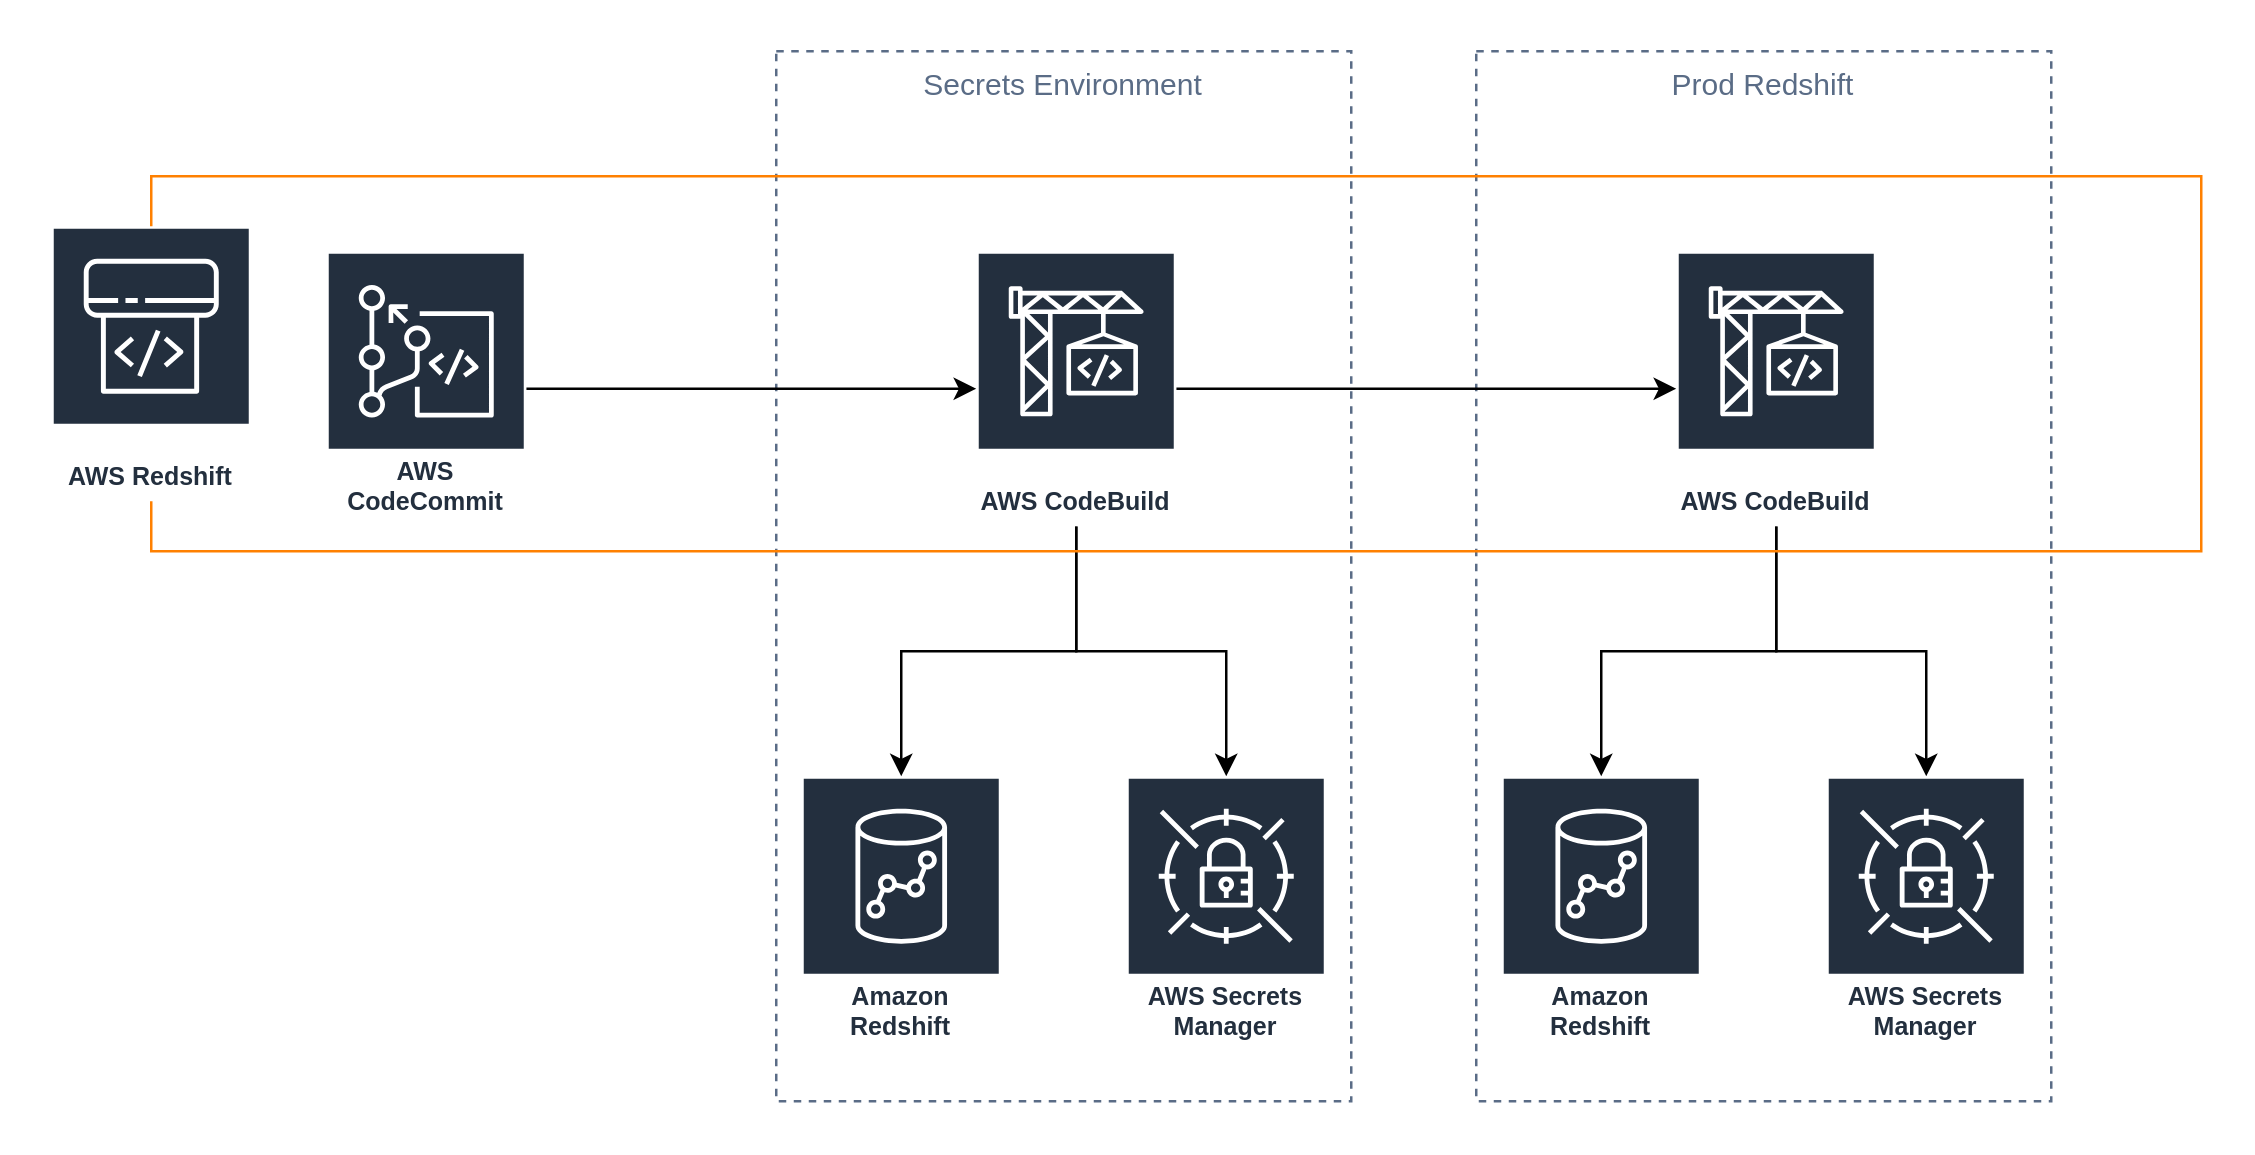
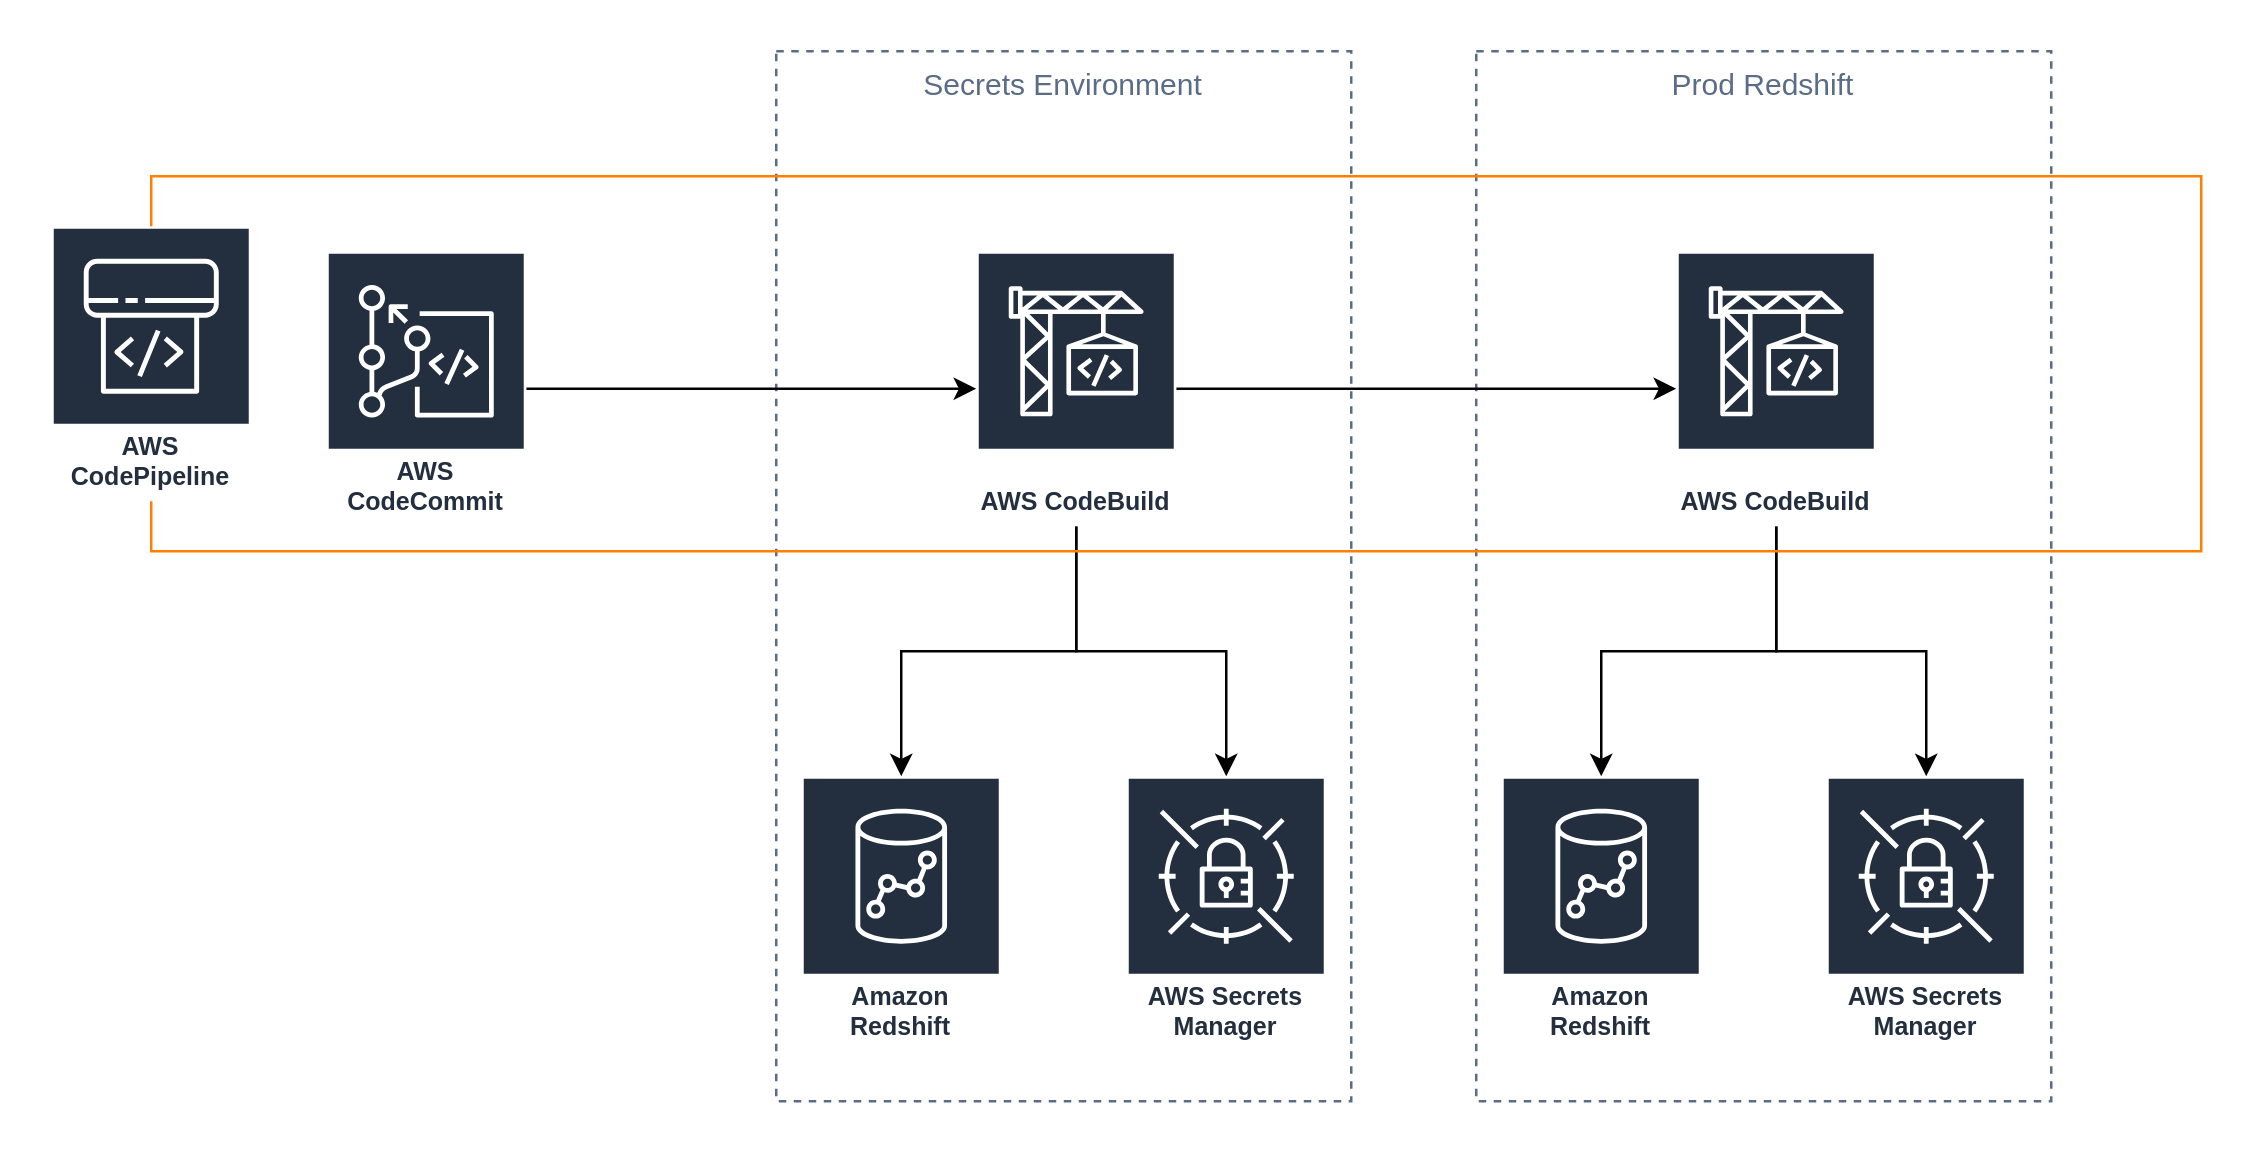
node "AWS Redshift": label "AWS Redshift" -> "AWS CodePipeline"
